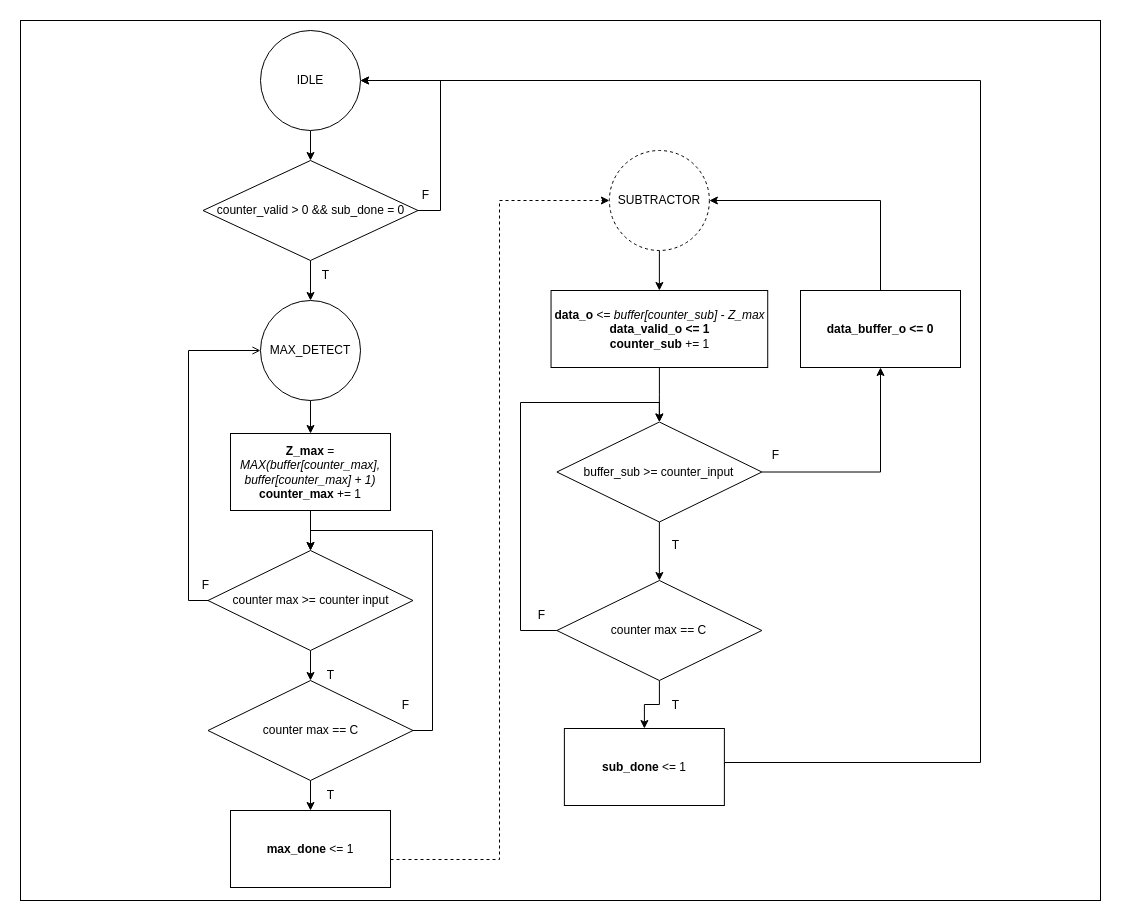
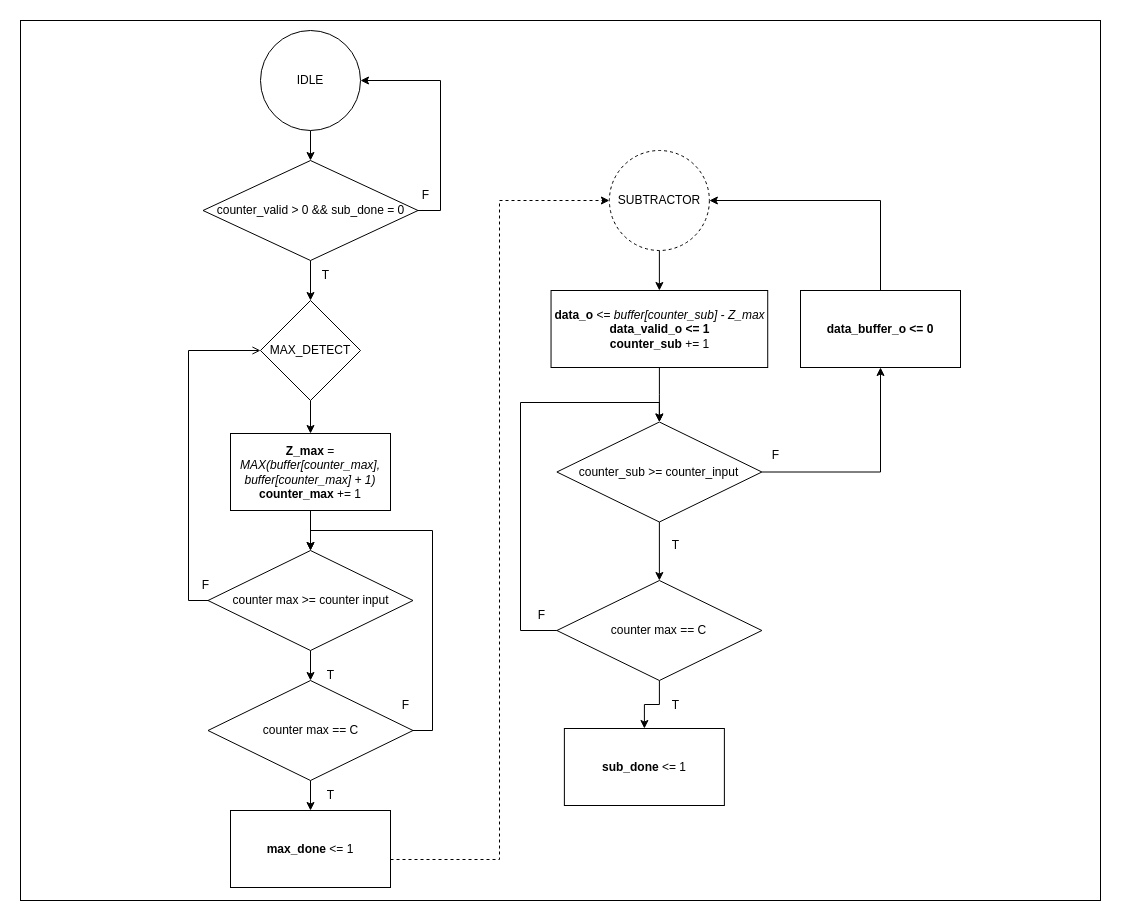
edge "sub_done <= 1" -> "IDLE": removed
node "MAX_DETECT": shape ellipse -> diamond
node "buffer_sub >= counter_input": label "buffer_sub >= counter_input" -> "counter_sub >= counter_input"
